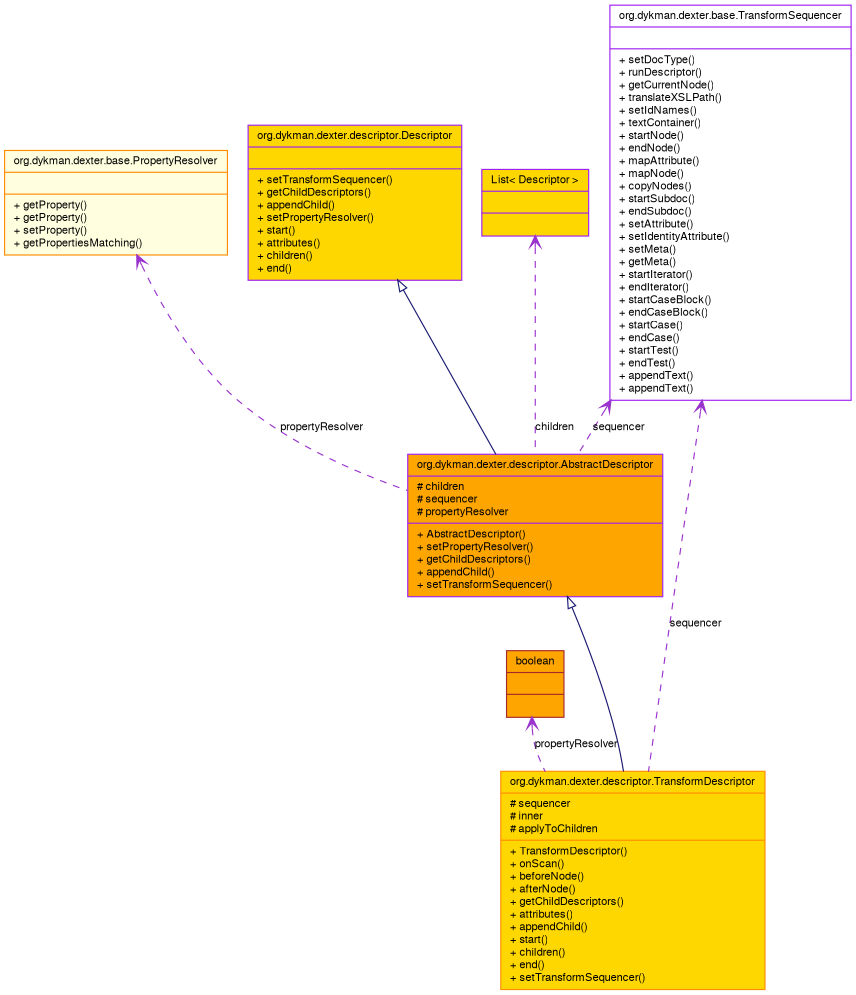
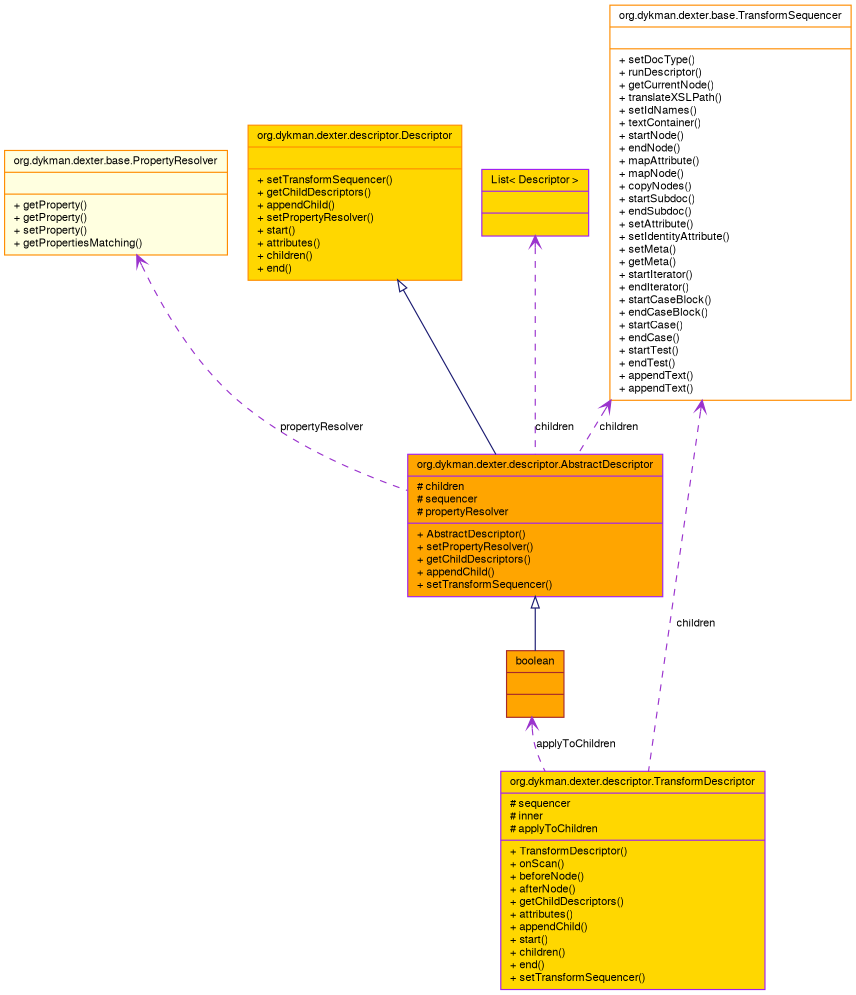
node "org.dykman.dexter.descriptor.Descriptor": color purple -> darkorange
node "org.dykman.dexter.base.TransformSequencer": color purple -> darkorange
edge "org.dykman.dexter.descriptor.AbstractDescriptor" -> "org.dykman.dexter.base.TransformSequencer": label "sequencer" -> "children"
edge "org.dykman.dexter.descriptor.TransformDescriptor" -> "org.dykman.dexter.base.TransformSequencer": label "sequencer" -> "children"
edge "org.dykman.dexter.descriptor.TransformDescriptor" -> "org.dykman.dexter.descriptor.AbstractDescriptor": now "boolean" -> "org.dykman.dexter.descriptor.AbstractDescriptor"
edge "org.dykman.dexter.descriptor.TransformDescriptor" -> "boolean": label "propertyResolver" -> "applyToChildren"
node "org.dykman.dexter.descriptor.TransformDescriptor": color darkorange -> purple
